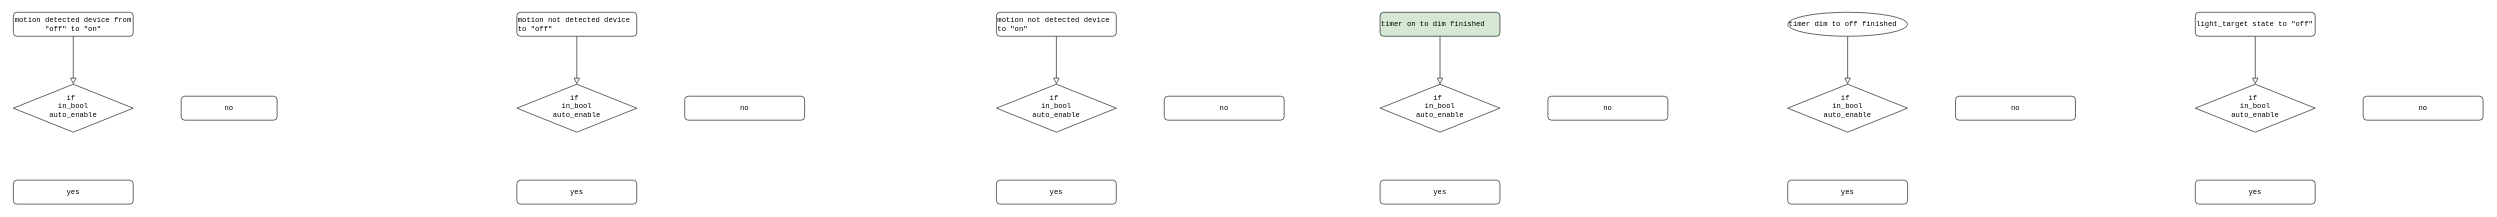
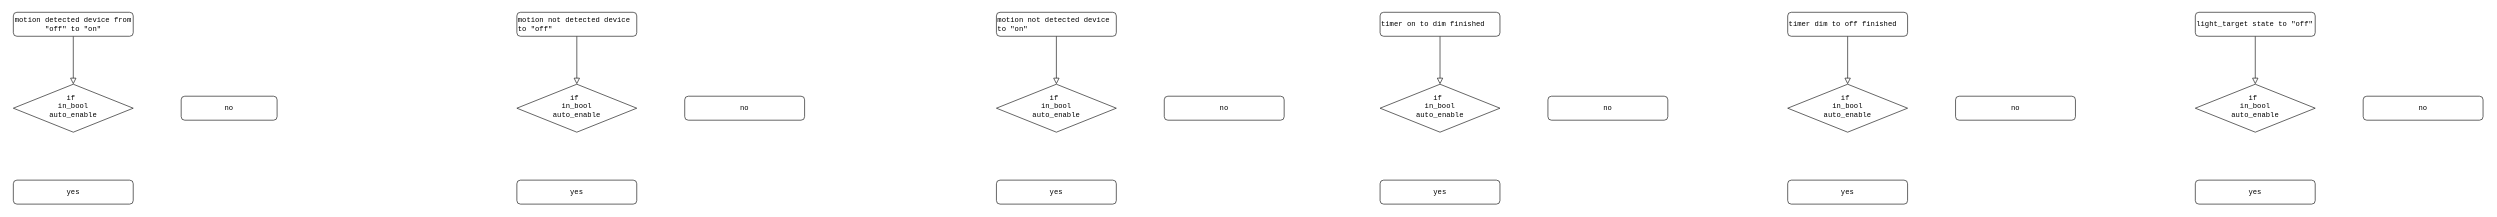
node "timer on to dim finished": fillcolor #d5e8d4 -> #ffffff
node "timer dim to off finished": shape ellipse -> rounded rectangle
